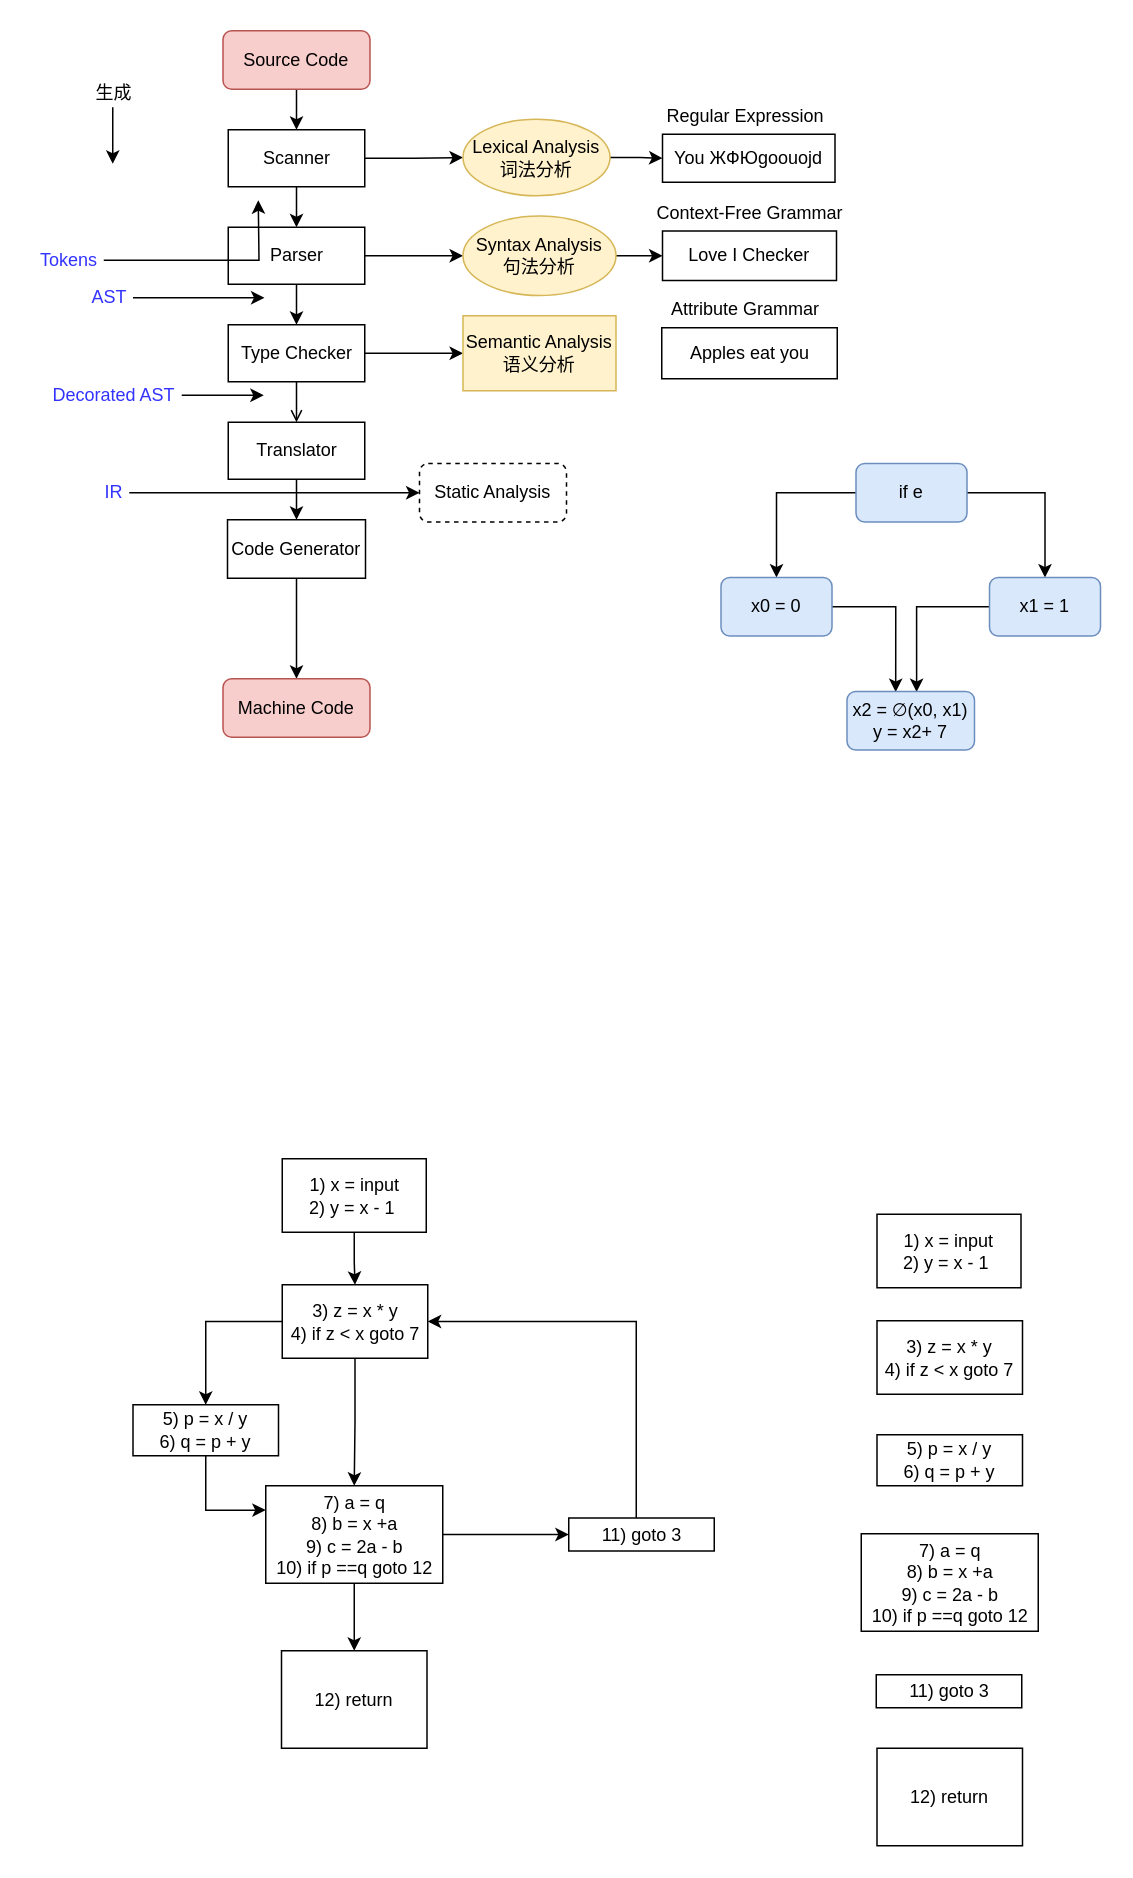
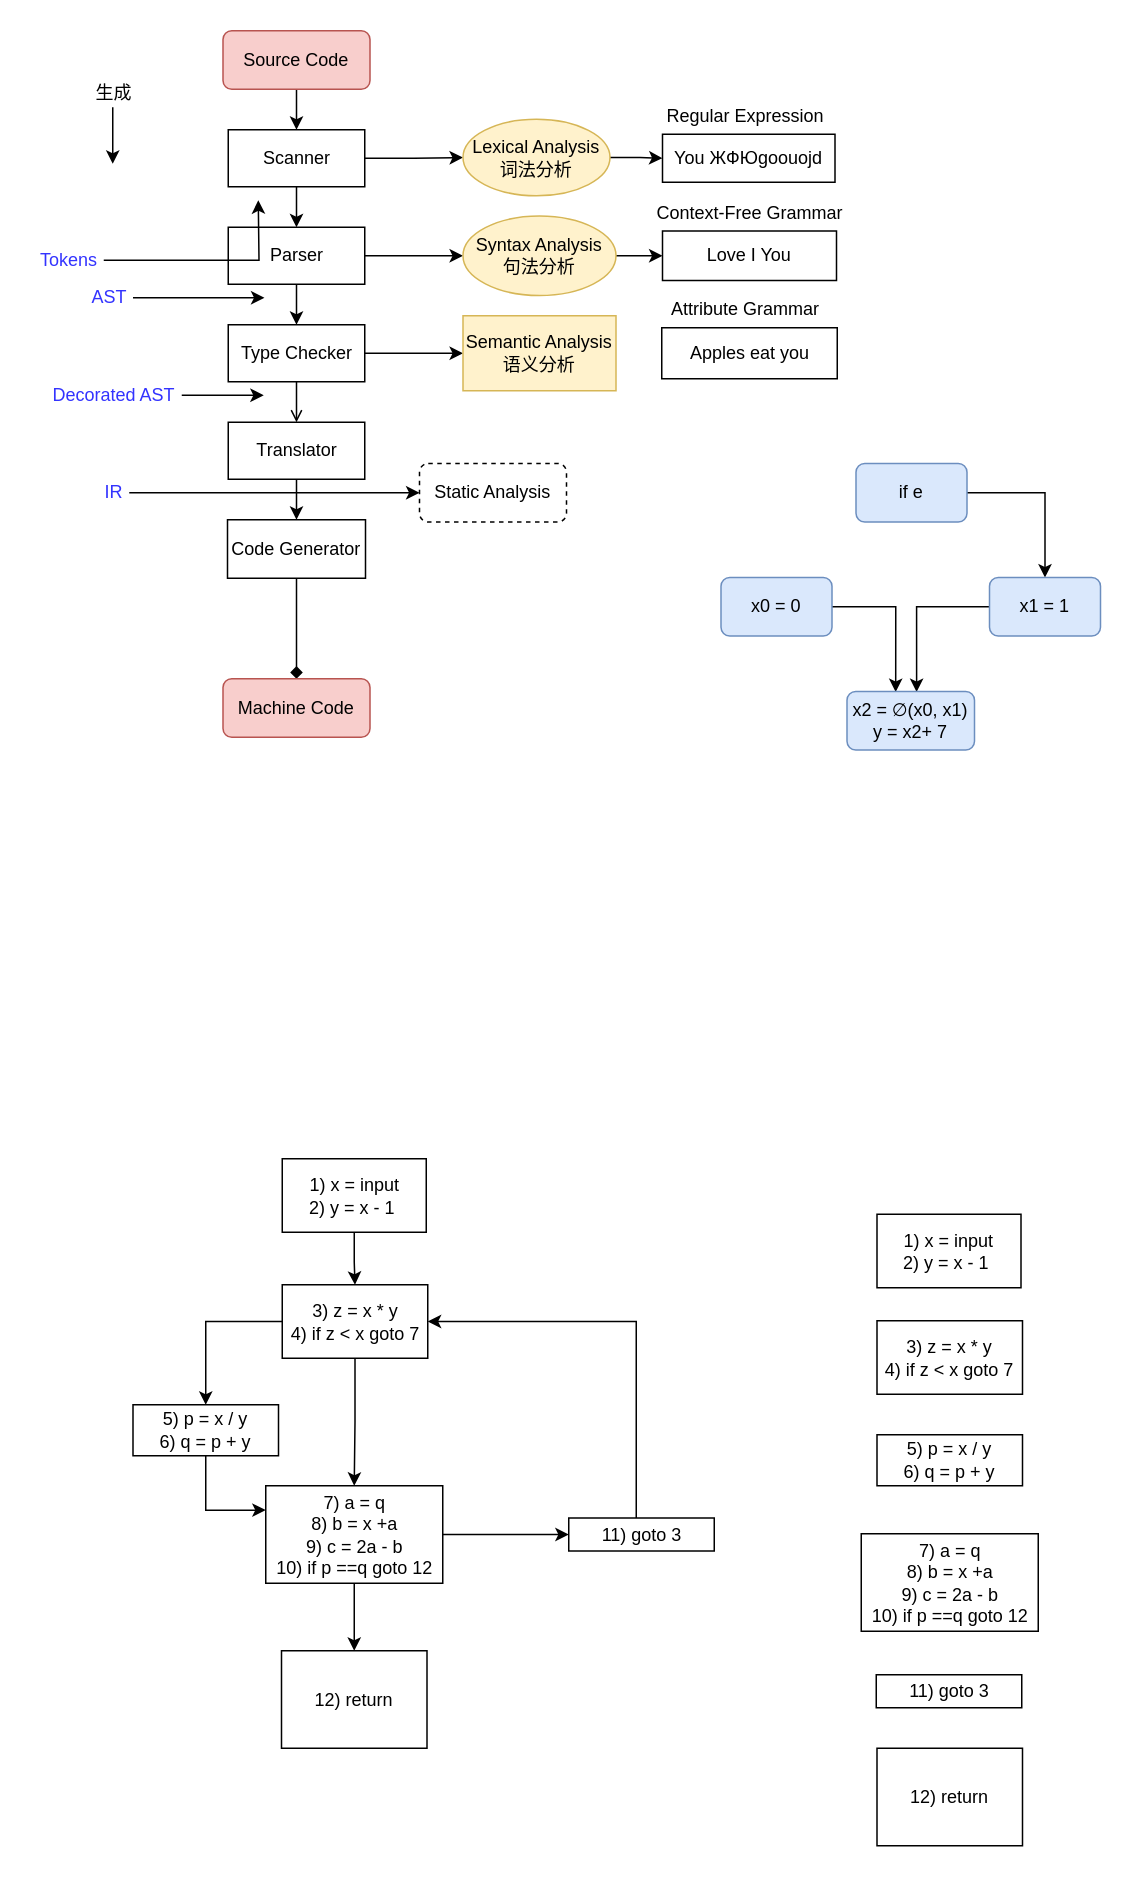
node "Love I Checker": label "Love I Checker" -> "Love I You"
edge "if e" -> "x0 = 0": removed
edge "Code Generator" -> "Machine Code": arrowhead classic -> diamond
